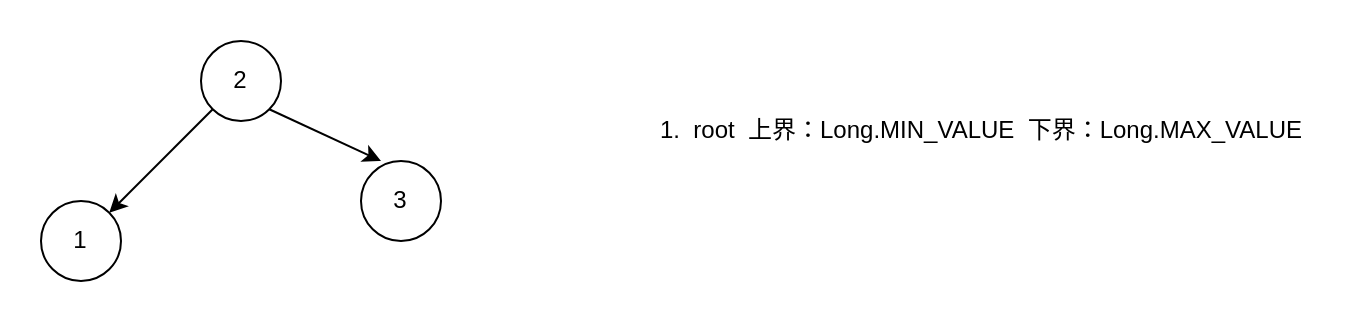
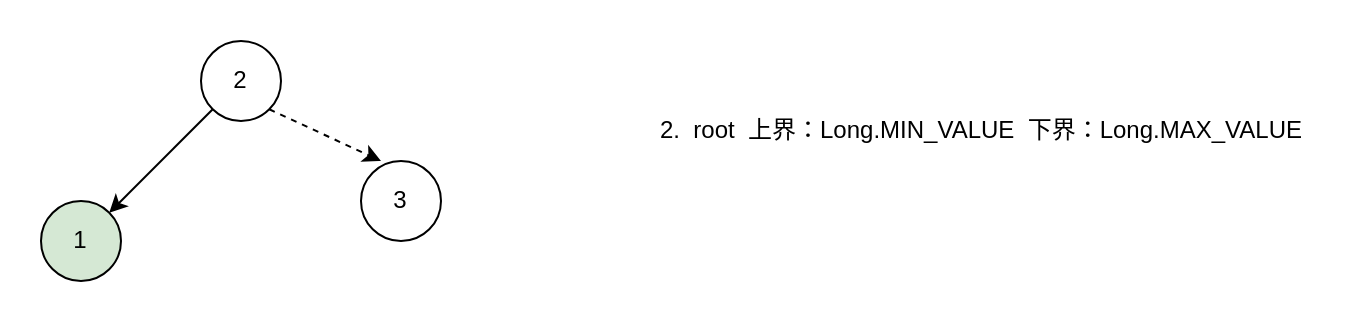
node "1. root 上界：Long.MIN_VALUE 下界：Long.MAX_VALUE": label "1. root 上界：Long.MIN_VALUE 下界：Long.MAX_VALUE" -> "2. root 上界：Long.MIN_VALUE 下界：Long.MAX_VALUE"
edge "2" -> "3": style solid -> dashed
node "1": fillcolor #ffffff -> #d5e8d4
